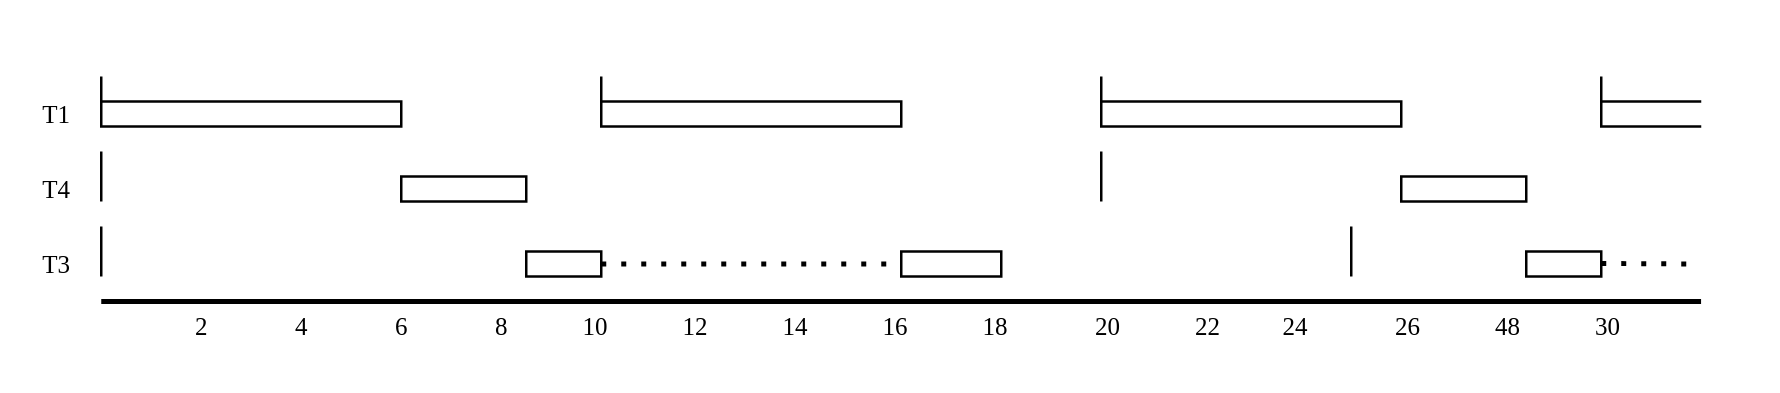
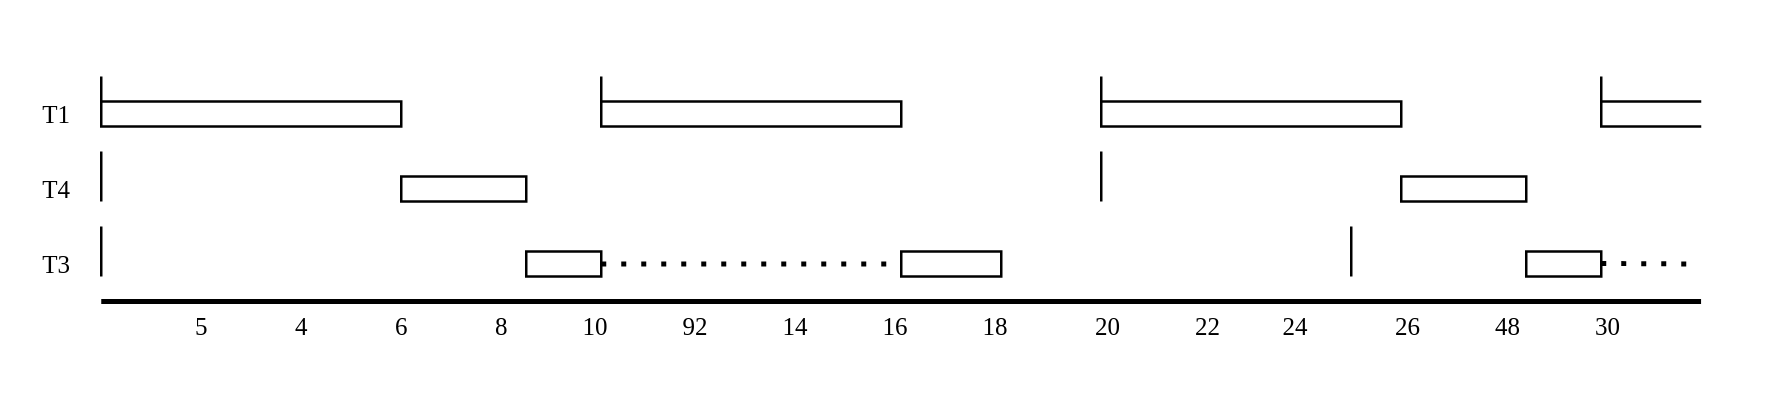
node "2": label "2" -> "5"
node "12": label "12" -> "92"
